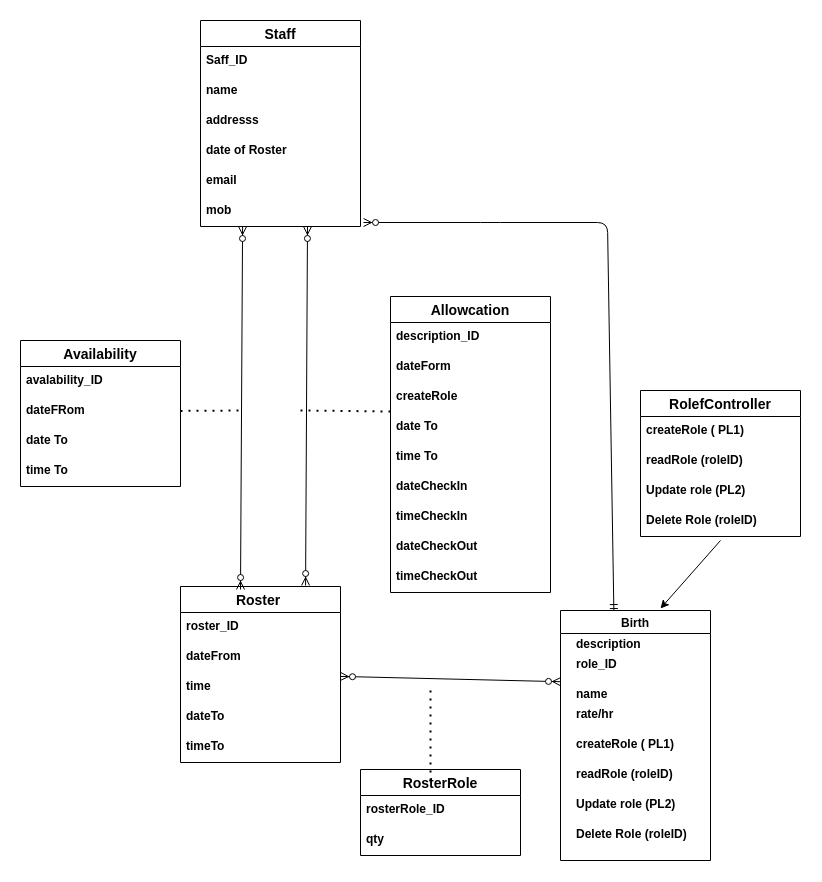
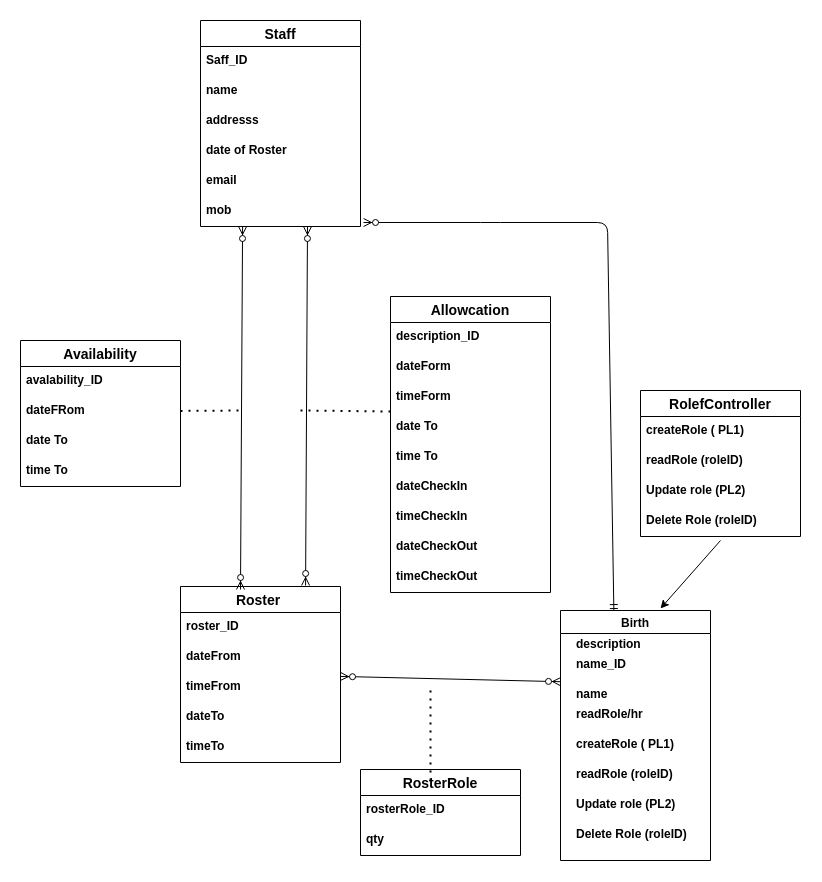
node "createRole": label "createRole" -> "timeForm"
node "role_ID": label "role_ID" -> "name_ID"
node "time": label "time" -> "timeFrom"
node "rate/hr": label "rate/hr" -> "readRole/hr"
